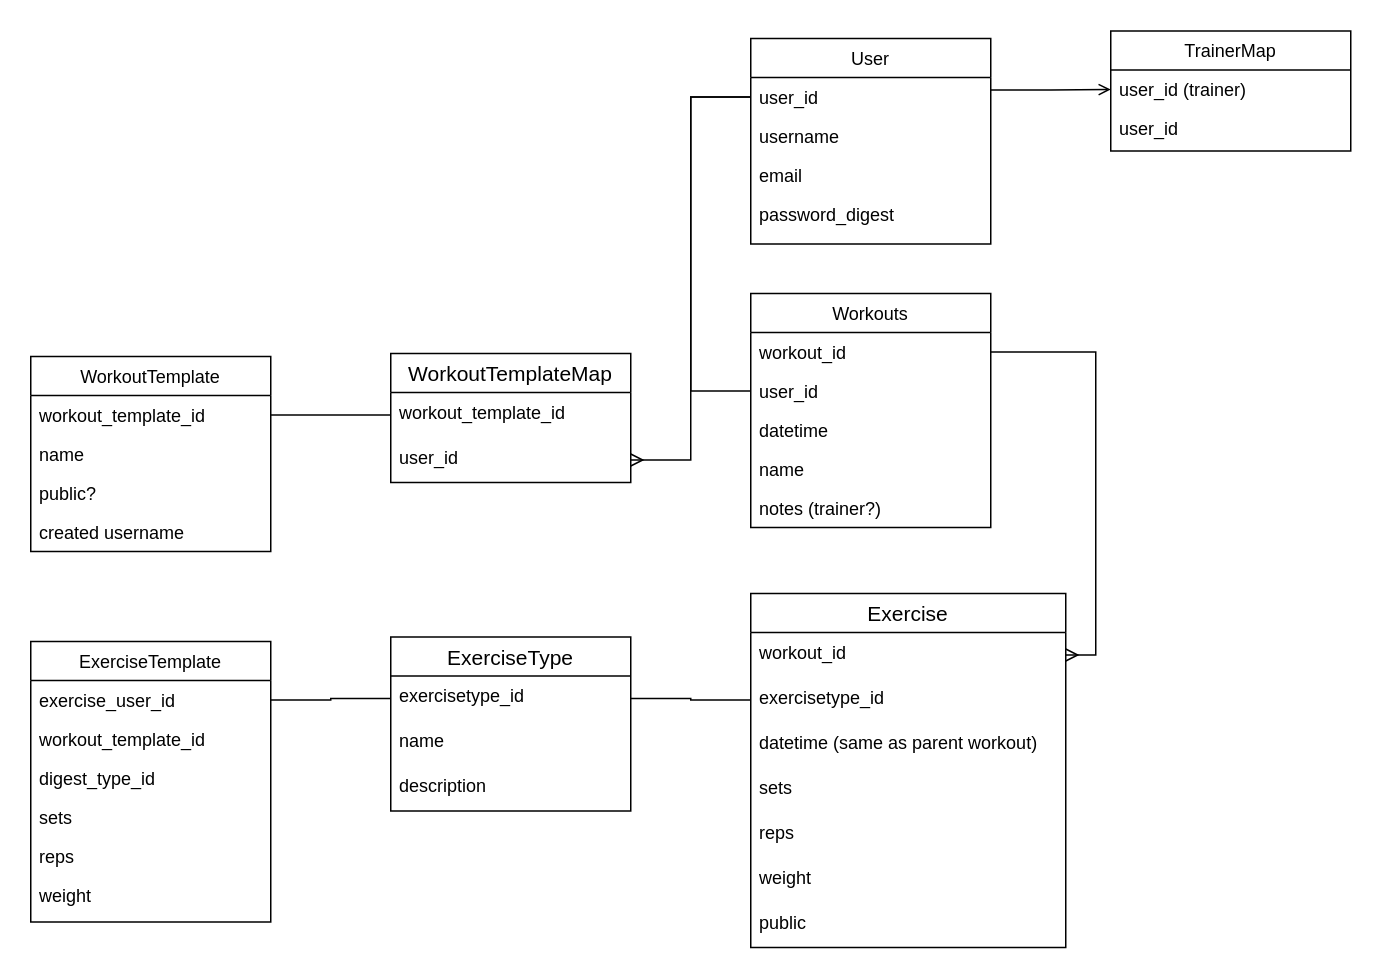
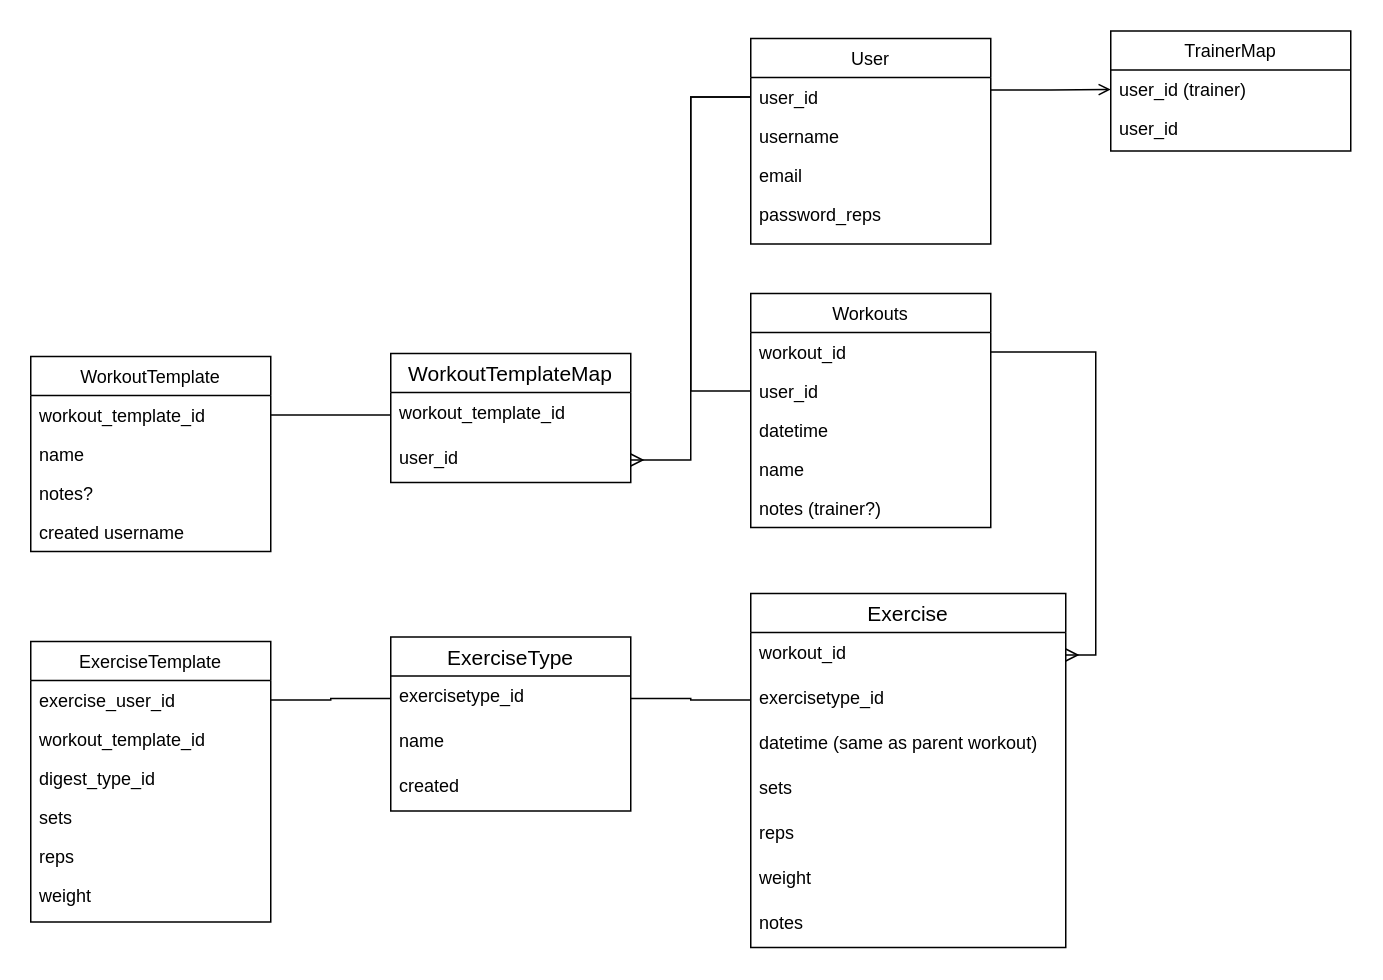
node "password_digest": label "password_digest" -> "password_reps"
node "public?": label "public?" -> "notes?"
node "description": label "description" -> "created"
node "public": label "public" -> "notes"
